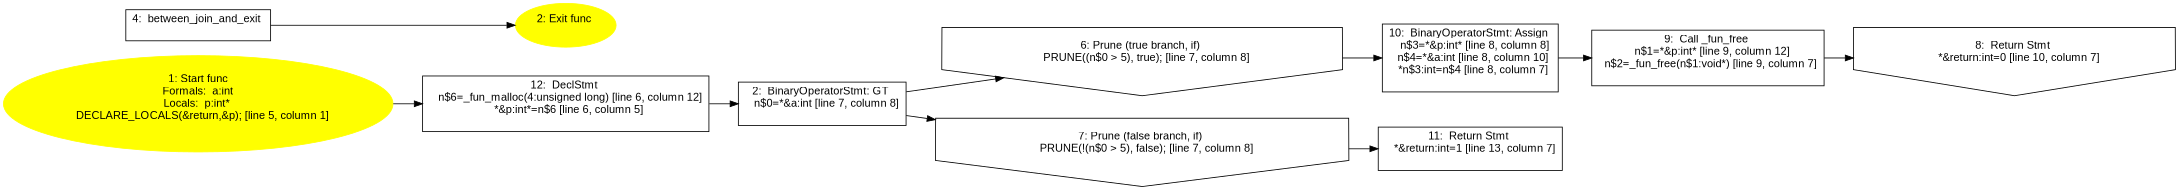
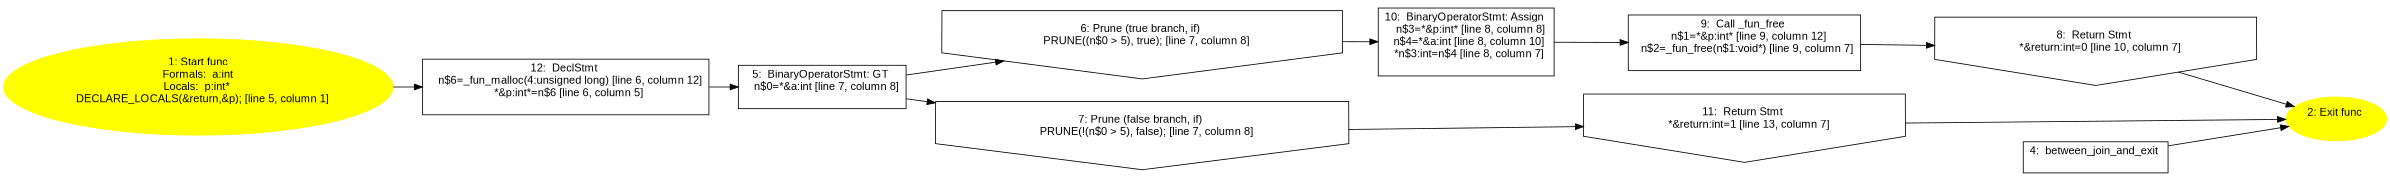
edge "8:  Return Stmt *&return:int=0 [line 10, column 7]" -> "2: Exit func": added
node "2:  BinaryOperatorStmt: GT n$0=*&a:int [line 7, column 8]": label "2:  BinaryOperatorStmt: GT n$0=*&a:int [line 7, column 8]" -> "5:  BinaryOperatorStmt: GT n$0=*&a:int [line 7, column 8]"
edge "11:  Return Stmt *&return:int=1 [line 13, column 7]" -> "2: Exit func": added
node "11:  Return Stmt *&return:int=1 [line 13, column 7]": shape box -> invhouse
